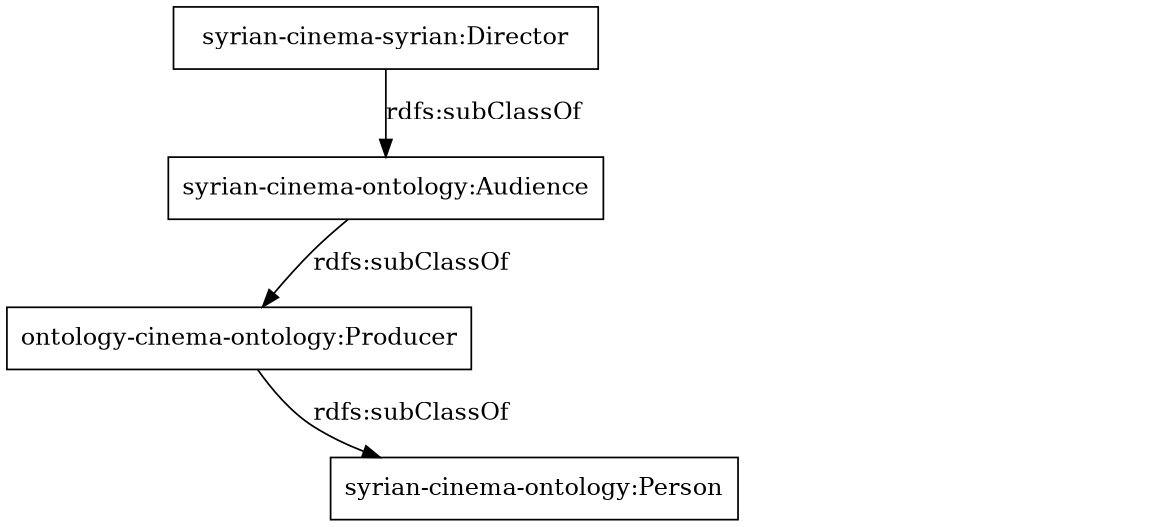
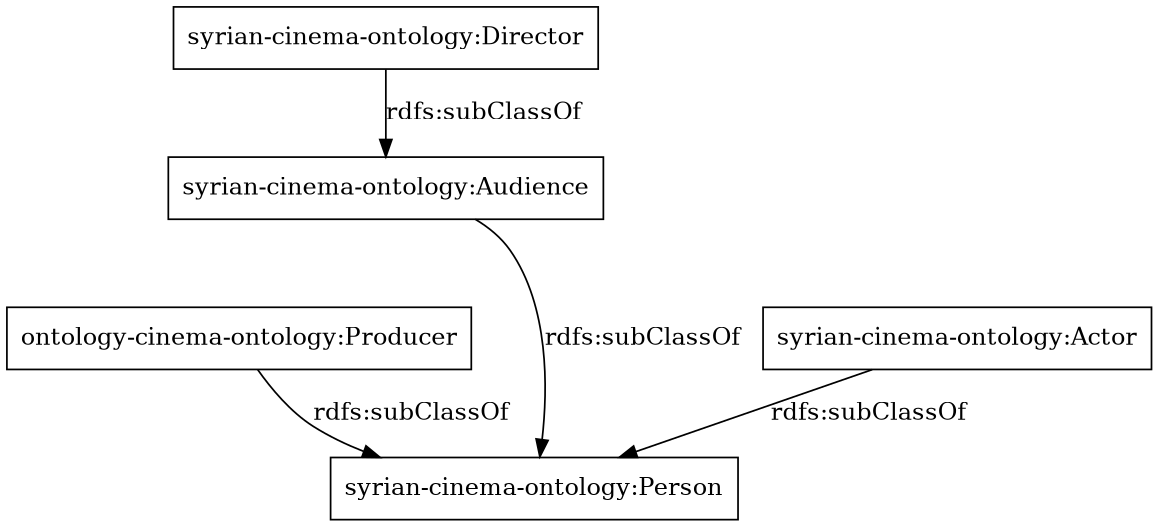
node "syrian-cinema-syrian:Director": label "syrian-cinema-syrian:Director" -> "syrian-cinema-ontology:Director"
edge "syrian-cinema-ontology:Audience" -> "ontology-cinema-ontology:Producer": now "syrian-cinema-ontology:Audience" -> "syrian-cinema-ontology:Person"
node "syrian-cinema-ontology:Actor": added
